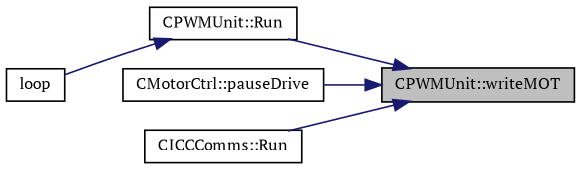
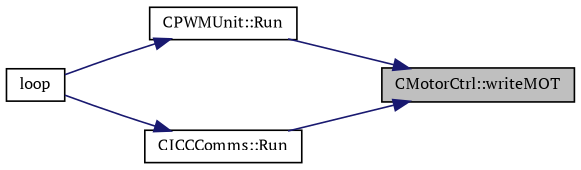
node "CMotorCtrl::pauseDrive": removed
node "CPWMUnit::writeMOT": label "CPWMUnit::writeMOT" -> "CMotorCtrl::writeMOT"
edge "loop" -> "CICCComms::Run": added
